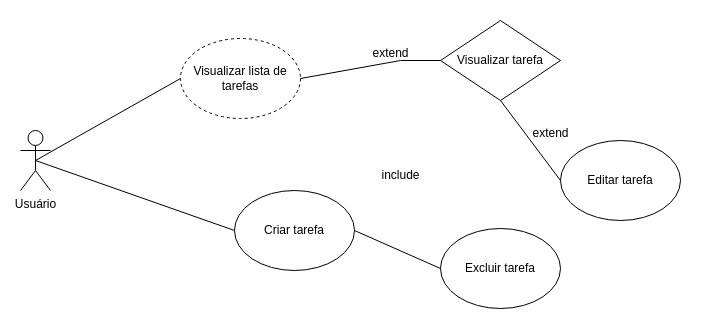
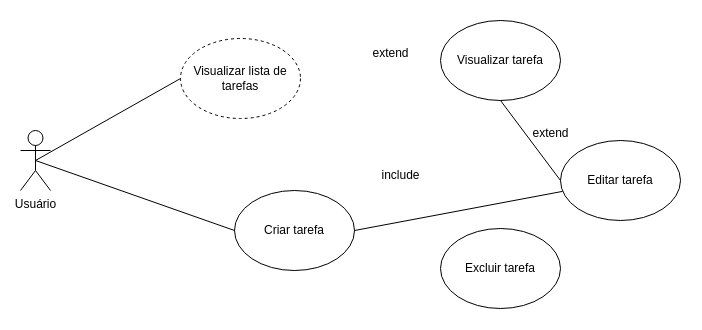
node "Visualizar tarefa": shape diamond -> ellipse
edge "Visualizar tarefa" -- "Visualizar lista de tarefas": removed
edge "Criar tarefa" -- "Excluir tarefa": now "Criar tarefa" -- "Editar tarefa"
